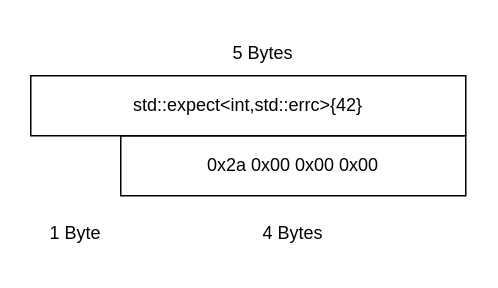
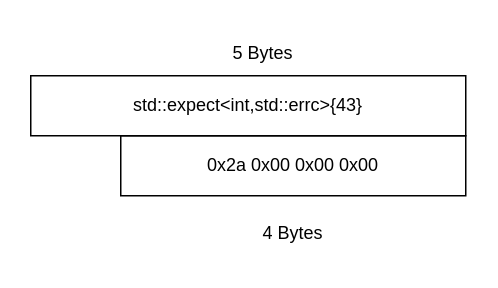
node "std::expect<int,std::errc>{42}": label "std::expect<int,std::errc>{42}" -> "std::expect<int,std::errc>{43}"
node "1 Byte": removed
